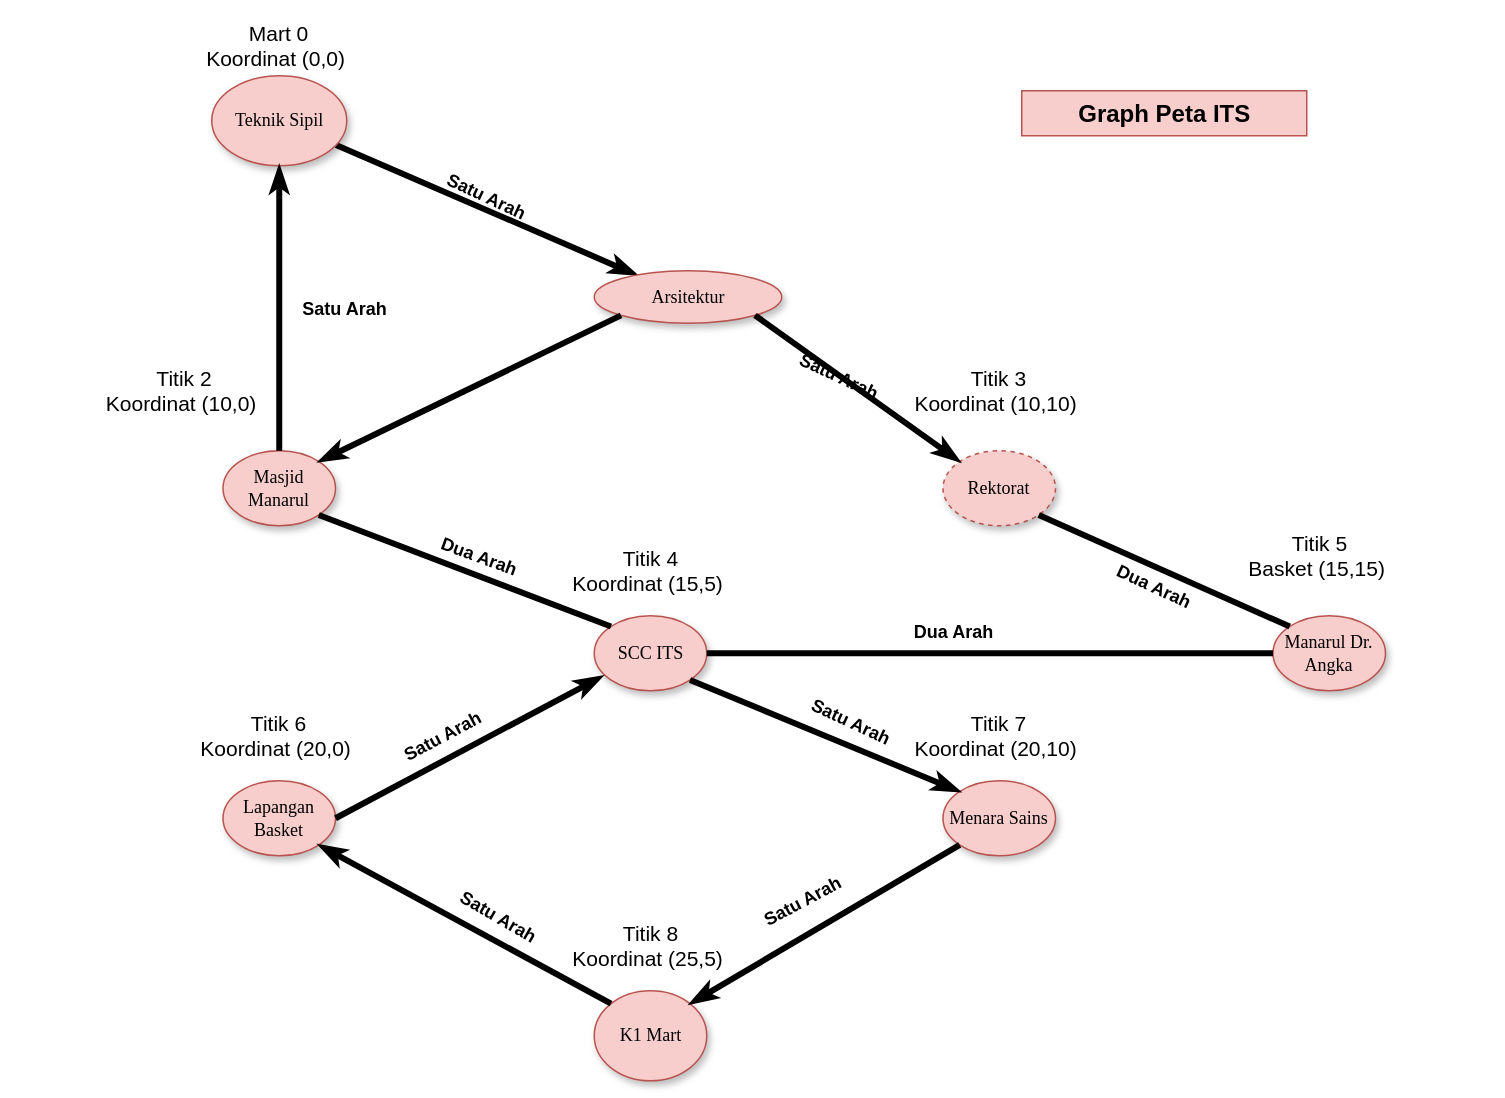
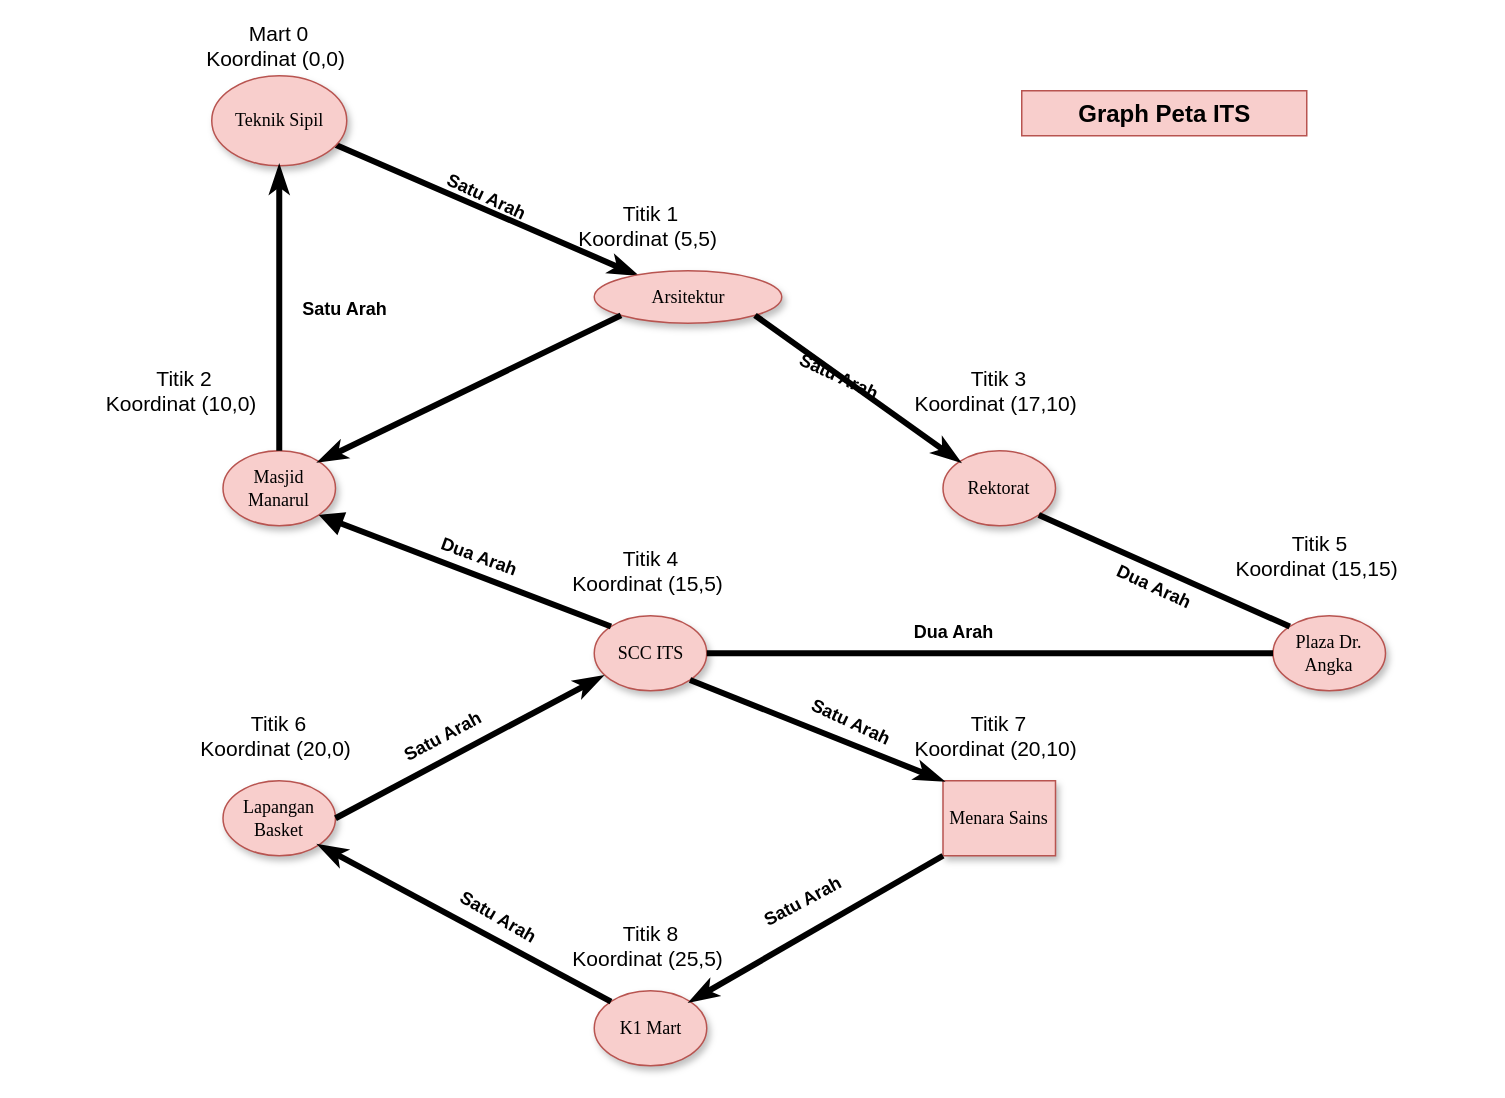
node "Titik 1Koordinat (5,5)": added
node "Titik 3Koordinat (10,10)": label "Titik 3Koordinat (10,10)" -> "Titik 3Koordinat (17,10)"
node "Rektorat": style dashed -> solid
edge "Masjid Manarul" -- "SCC ITS": arrowhead none -> block
node "Titik 5Basket (15,15)": label "Titik 5Basket (15,15)" -> "Titik 5Koordinat (15,15)"
node "Manarul Dr. Angka": label "Manarul Dr. Angka" -> "Plaza Dr. Angka"
node "Menara Sains": shape ellipse -> rectangle
node "K1 Mart": size 113x90 -> 113x75
